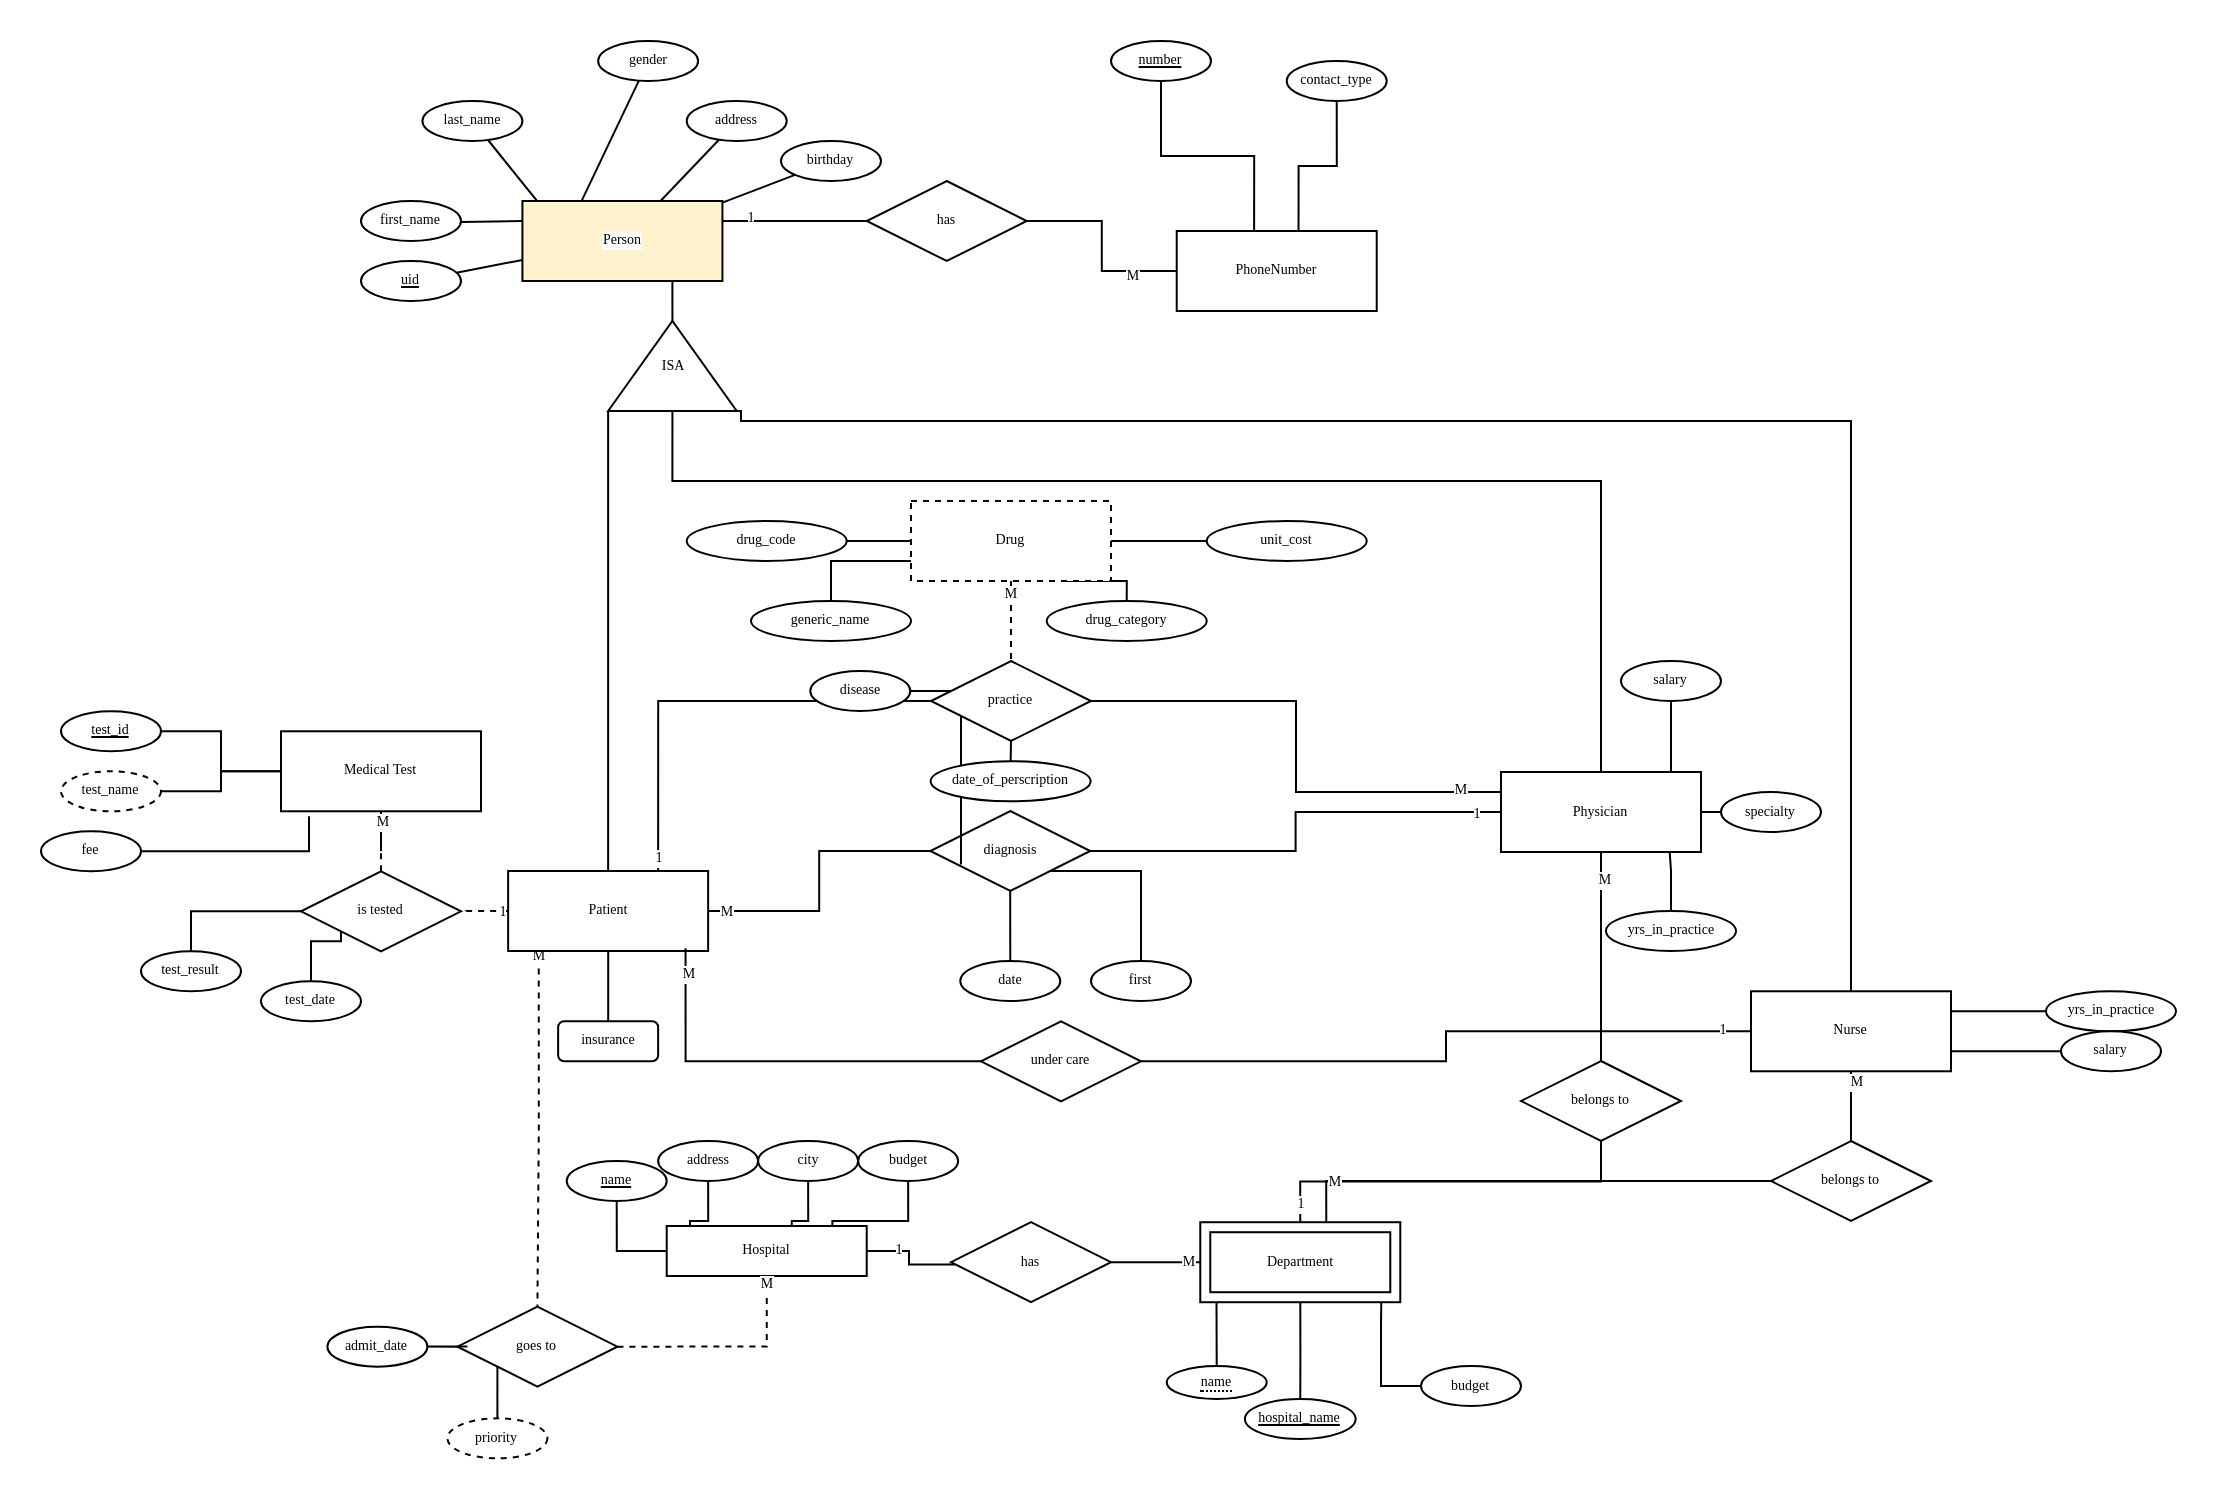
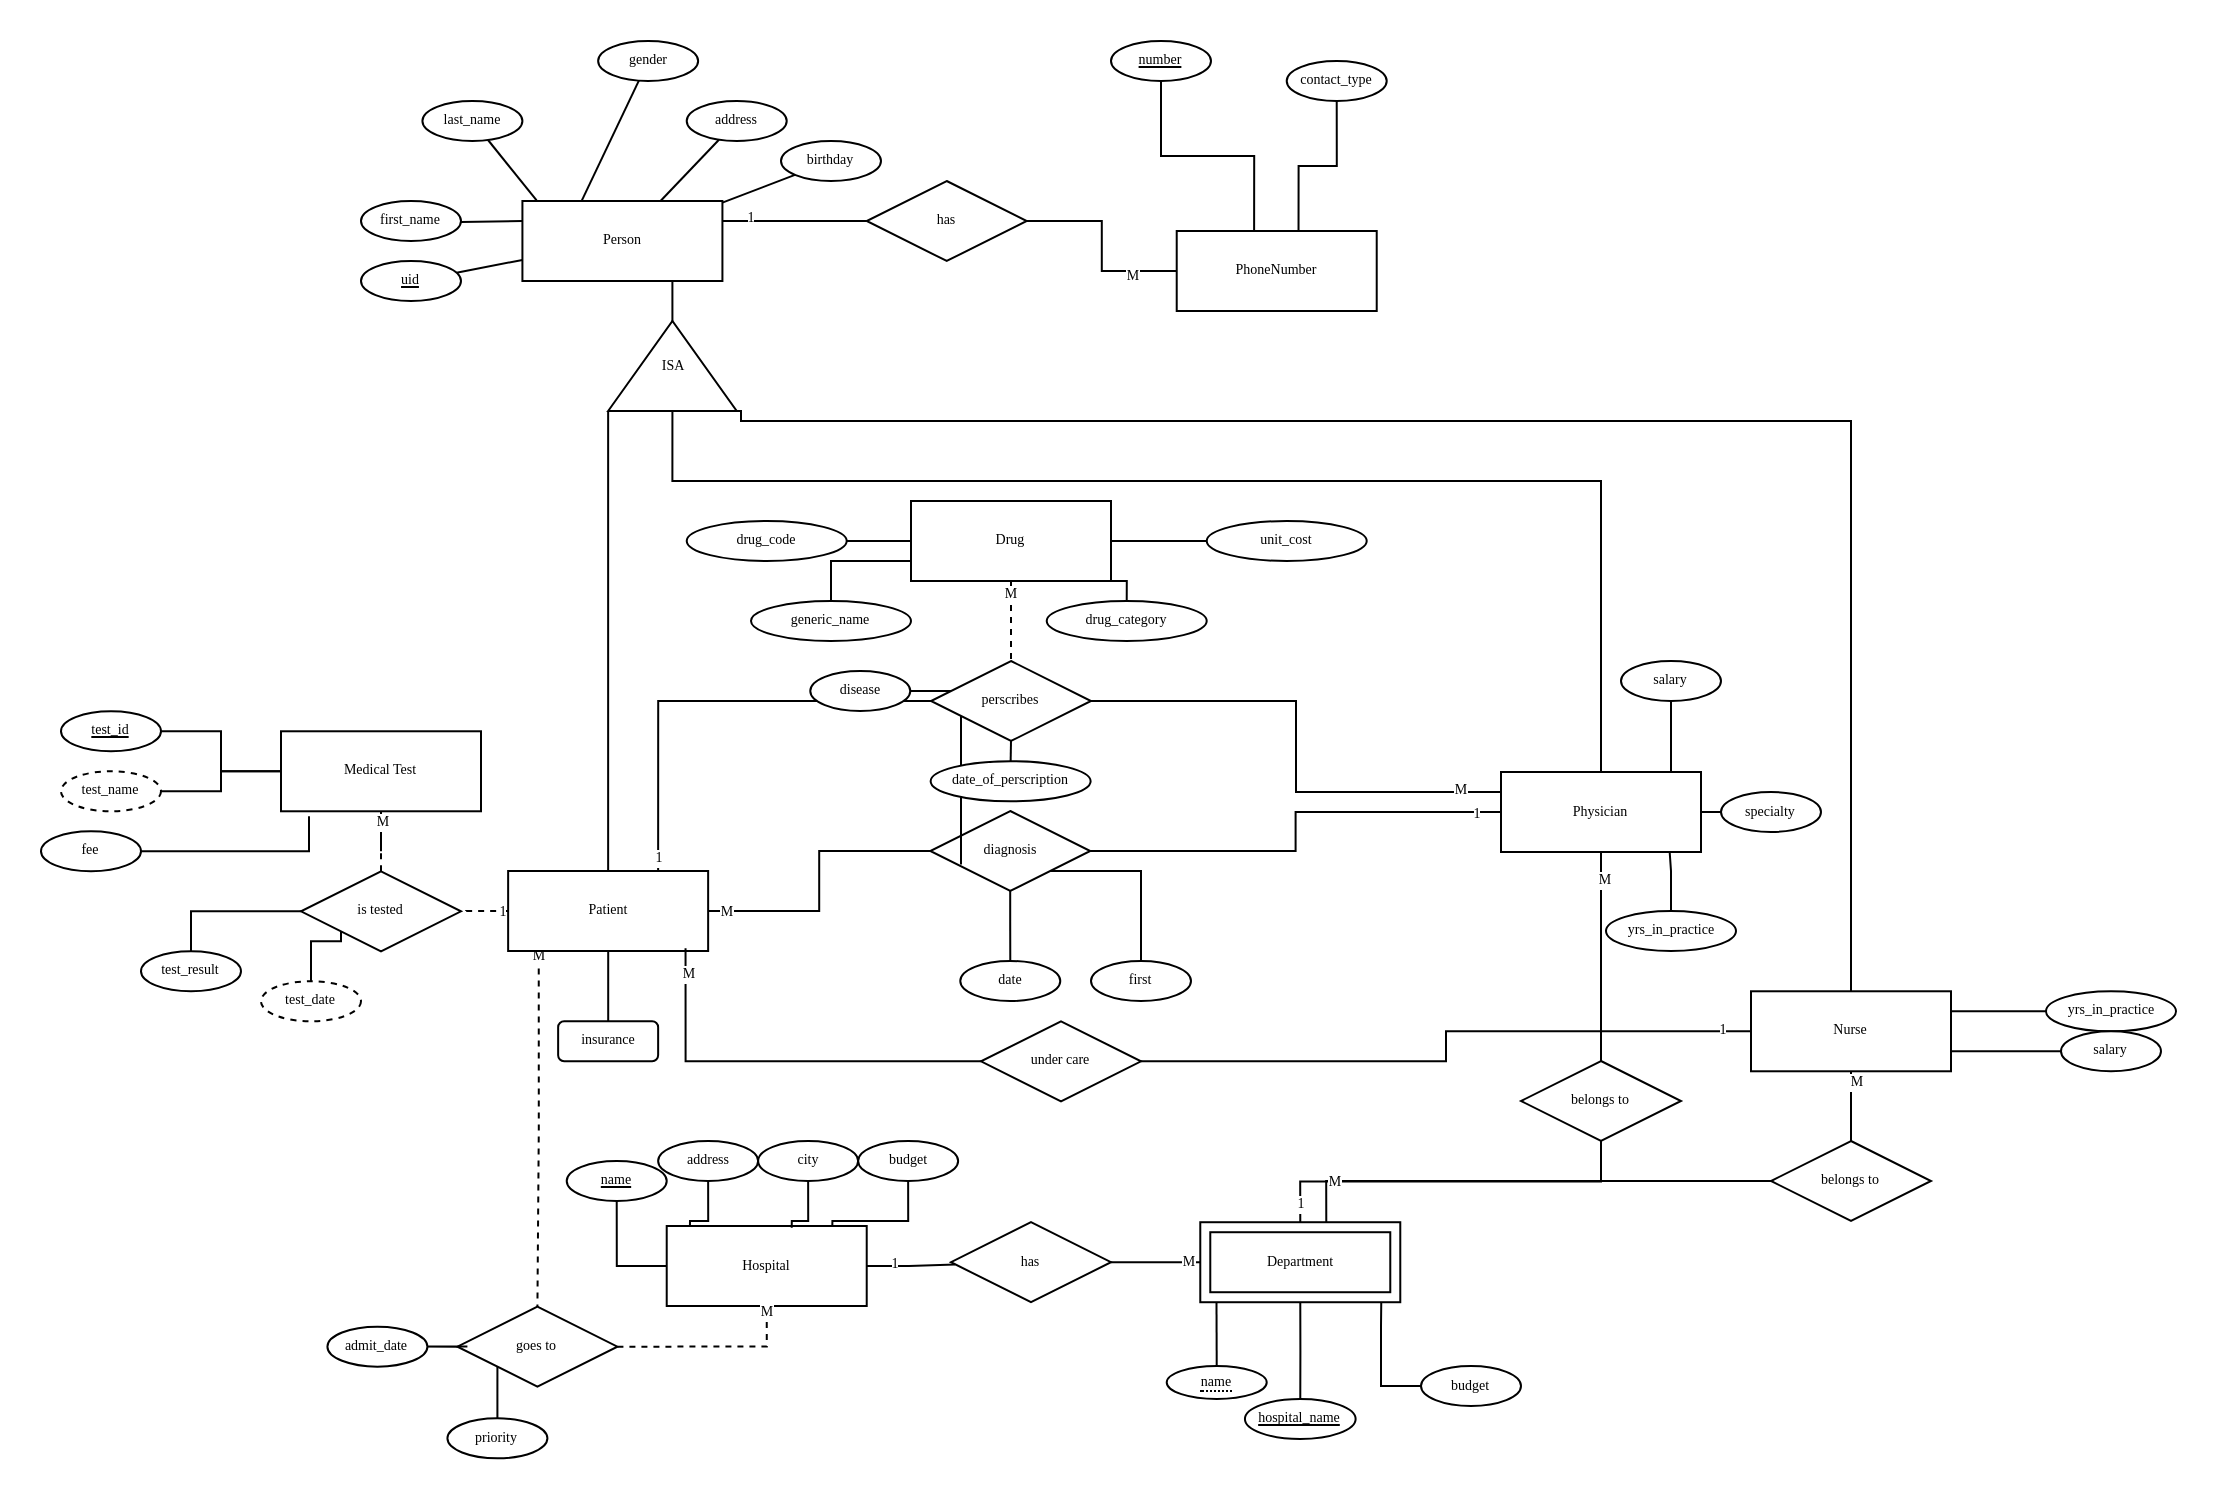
node "Person": fillcolor #fff2cc -> #ffffff
node "Drug": style dashed -> solid
node "practice": label "practice" -> "perscribes"
node "test_date": style solid -> dashed
node "Hospital": size 200x50 -> 200x80
node "priority": style dashed -> solid
